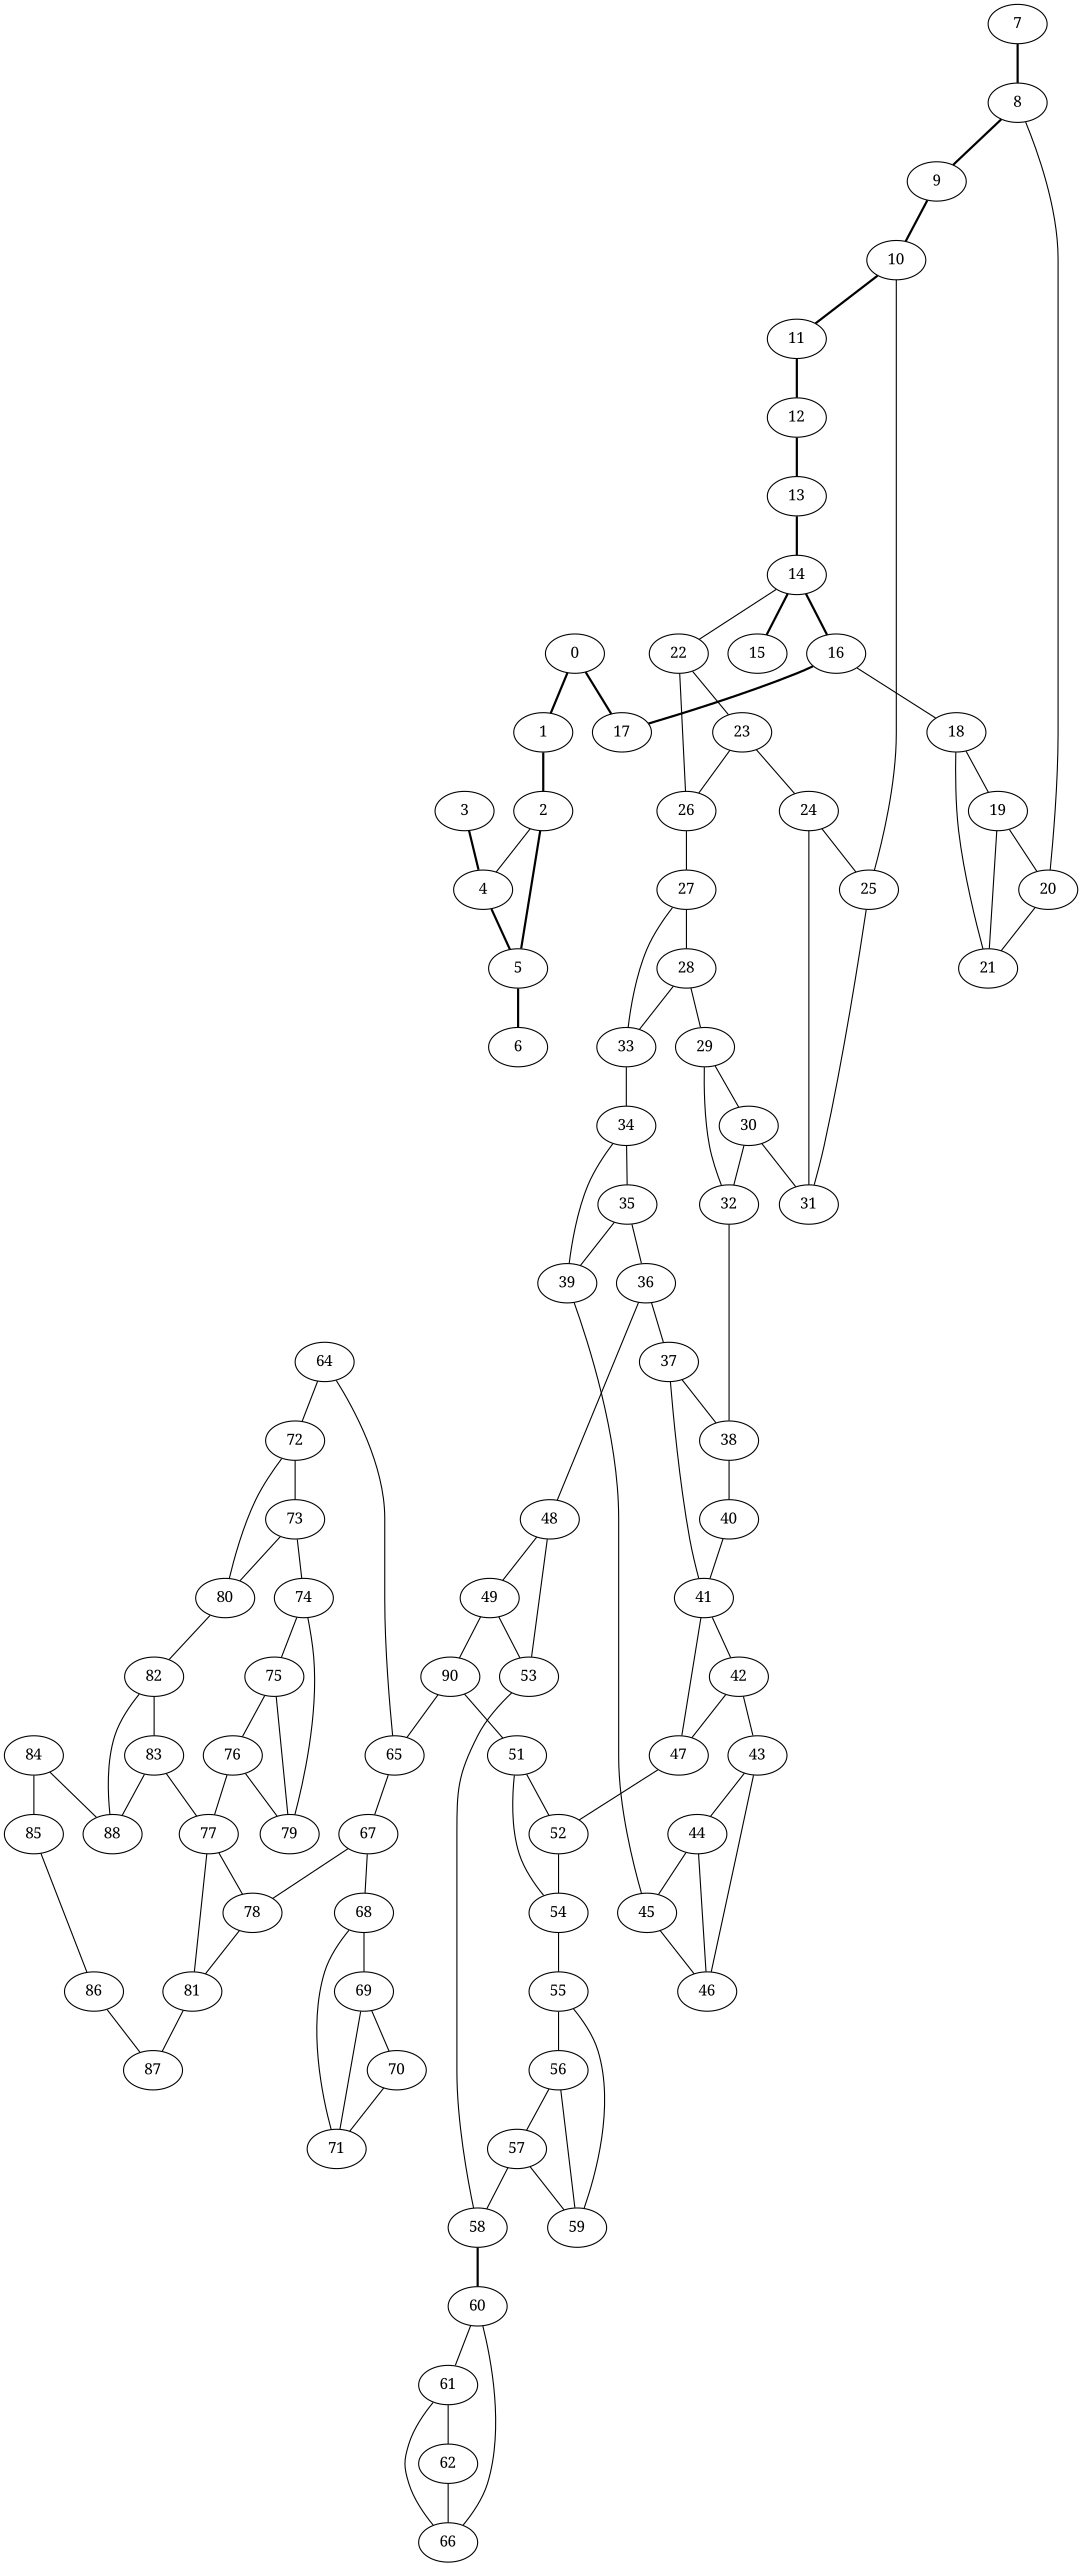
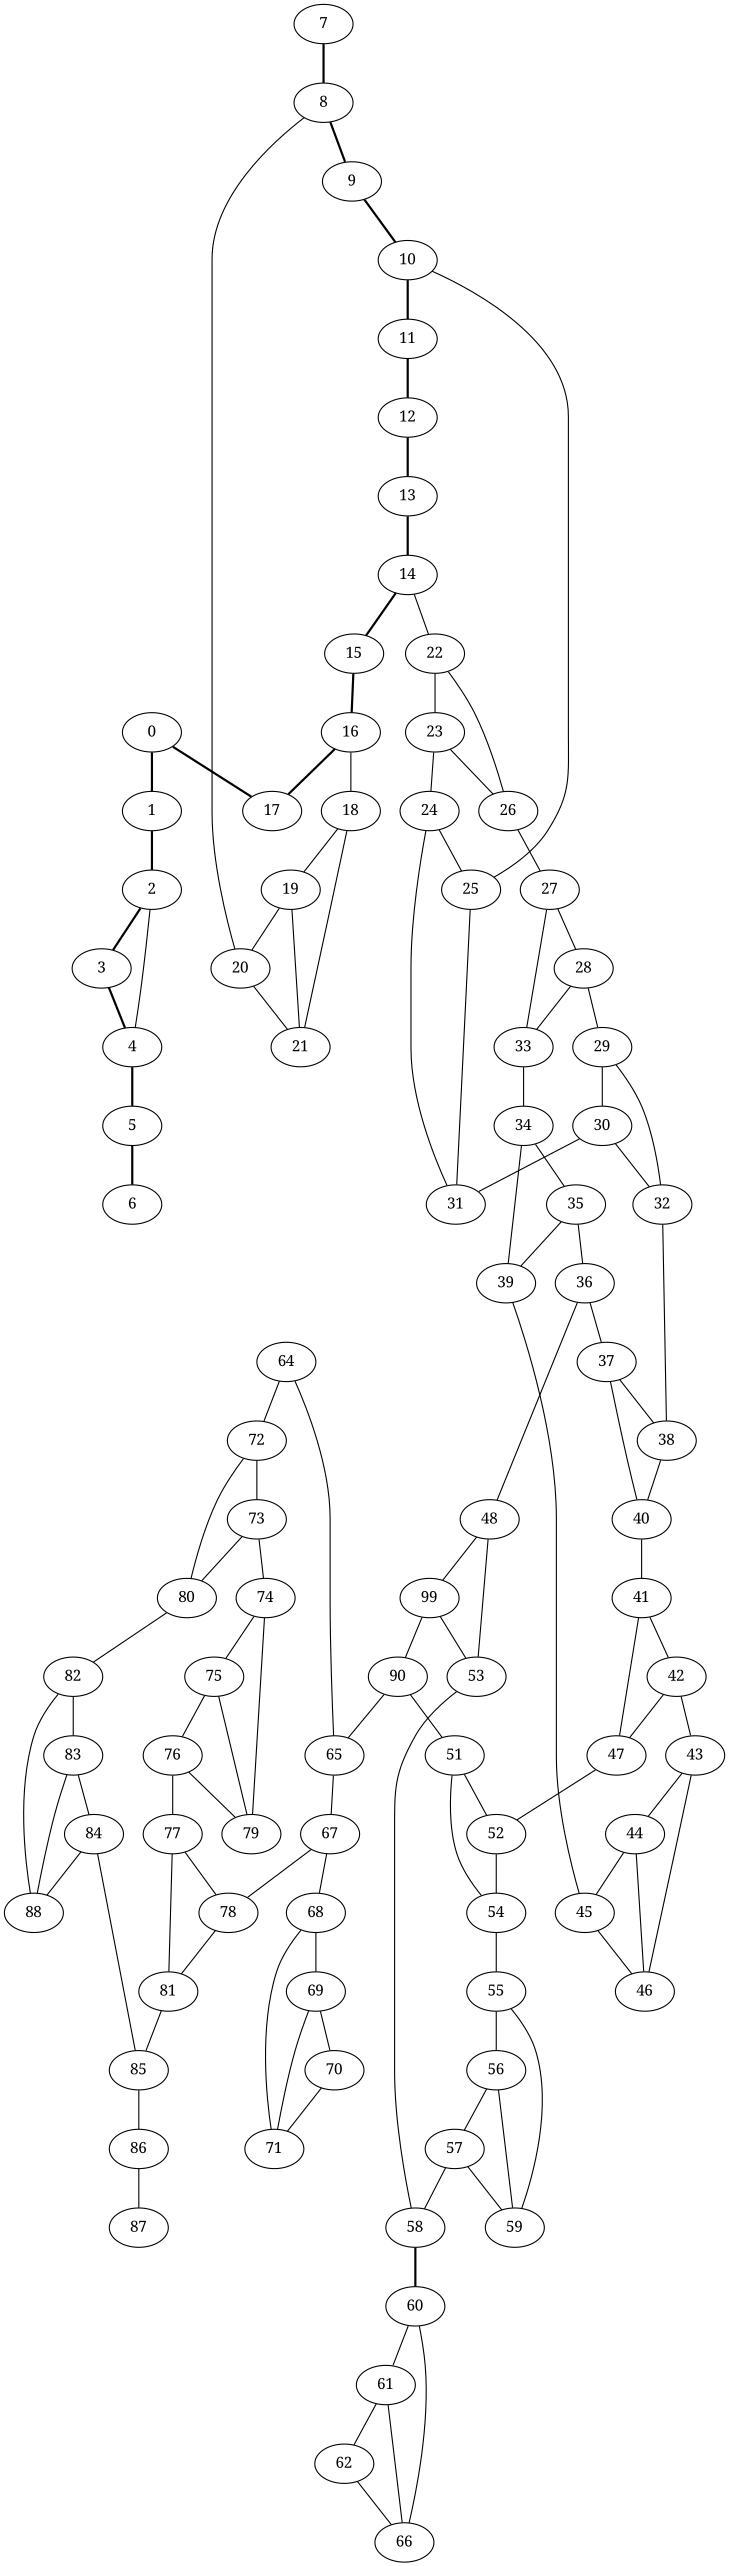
edge "14" -- "16": now "15" -- "16"
edge "2" -- "5": now "2" -- "3"
edge "37" -- "41": now "37" -- "40"
node "49": label "49" -> "99"
edge "83" -- "77": now "83" -- "84"
edge "81" -- "87": now "81" -- "85"
